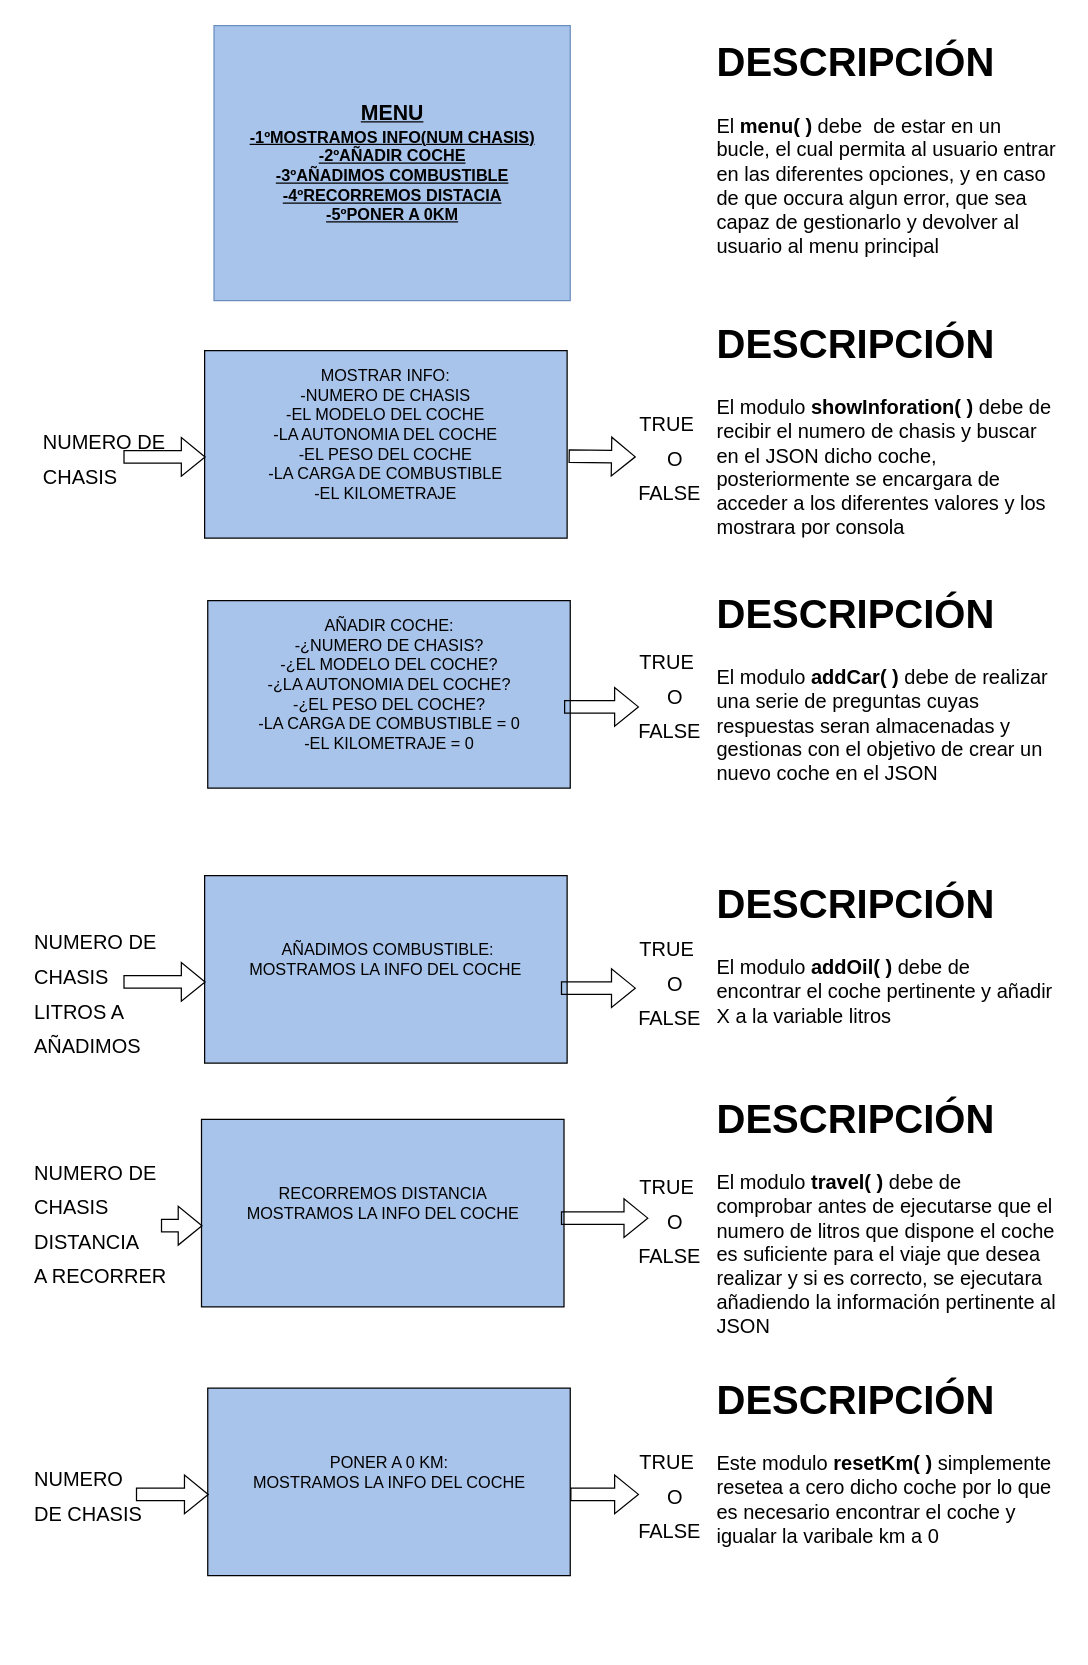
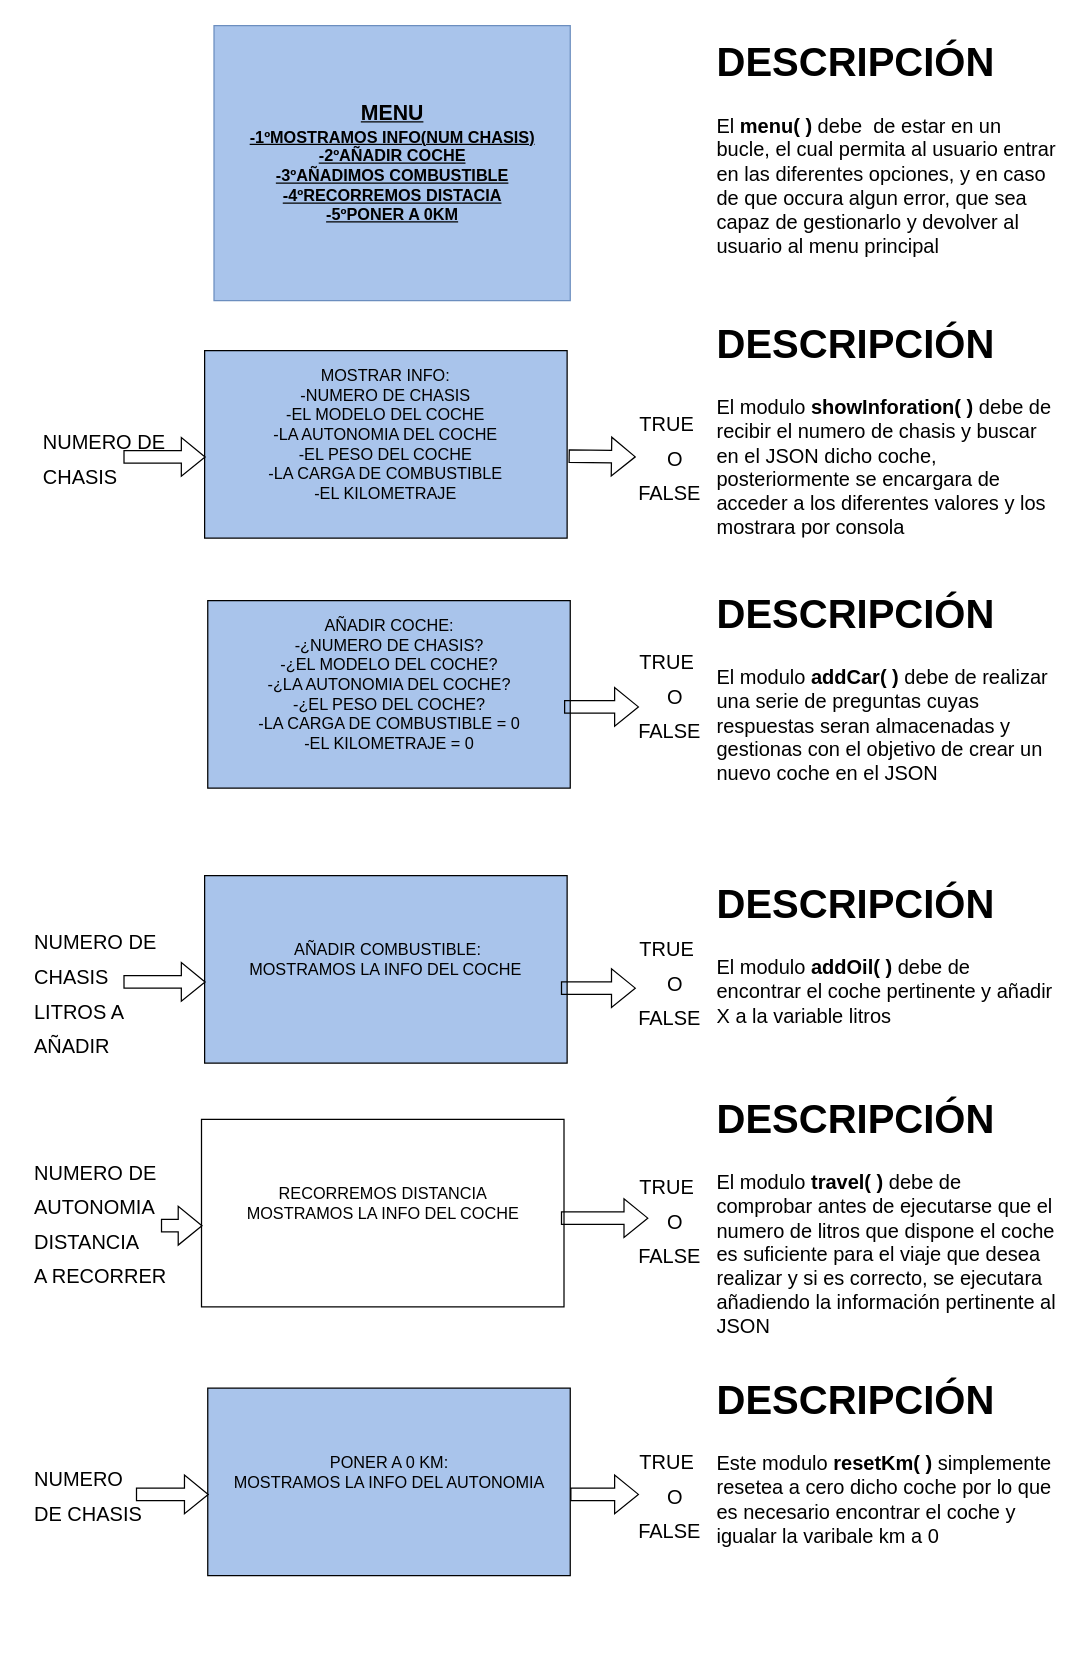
node "AÑADIMOS COMBUSTIBLE: MOSTRAMOS LA INFO DEL COCHE": label "AÑADIMOS COMBUSTIBLE: MOSTRAMOS LA INFO DEL COCHE" -> "AÑADIR COMBUSTIBLE: MOSTRAMOS LA INFO DEL COCHE"
node "NUMERO DE CHASIS LITROS A AÑADIMOS": label "NUMERO DE CHASIS LITROS A AÑADIMOS" -> "NUMERO DE CHASIS LITROS A AÑADIR"
node "RECORREMOS DISTANCIA MOSTRAMOS LA INFO DEL COCHE": fillcolor #a9c4eb -> #ffffff
node "NUMERO DE CHASIS DISTANCIA A RECORRER": label "NUMERO DE CHASIS DISTANCIA A RECORRER" -> "NUMERO DE AUTONOMIA DISTANCIA A RECORRER"
node "PONER A 0 KM: MOSTRAMOS LA INFO DEL COCHE": label "PONER A 0 KM: MOSTRAMOS LA INFO DEL COCHE" -> "PONER A 0 KM: MOSTRAMOS LA INFO DEL AUTONOMIA"
